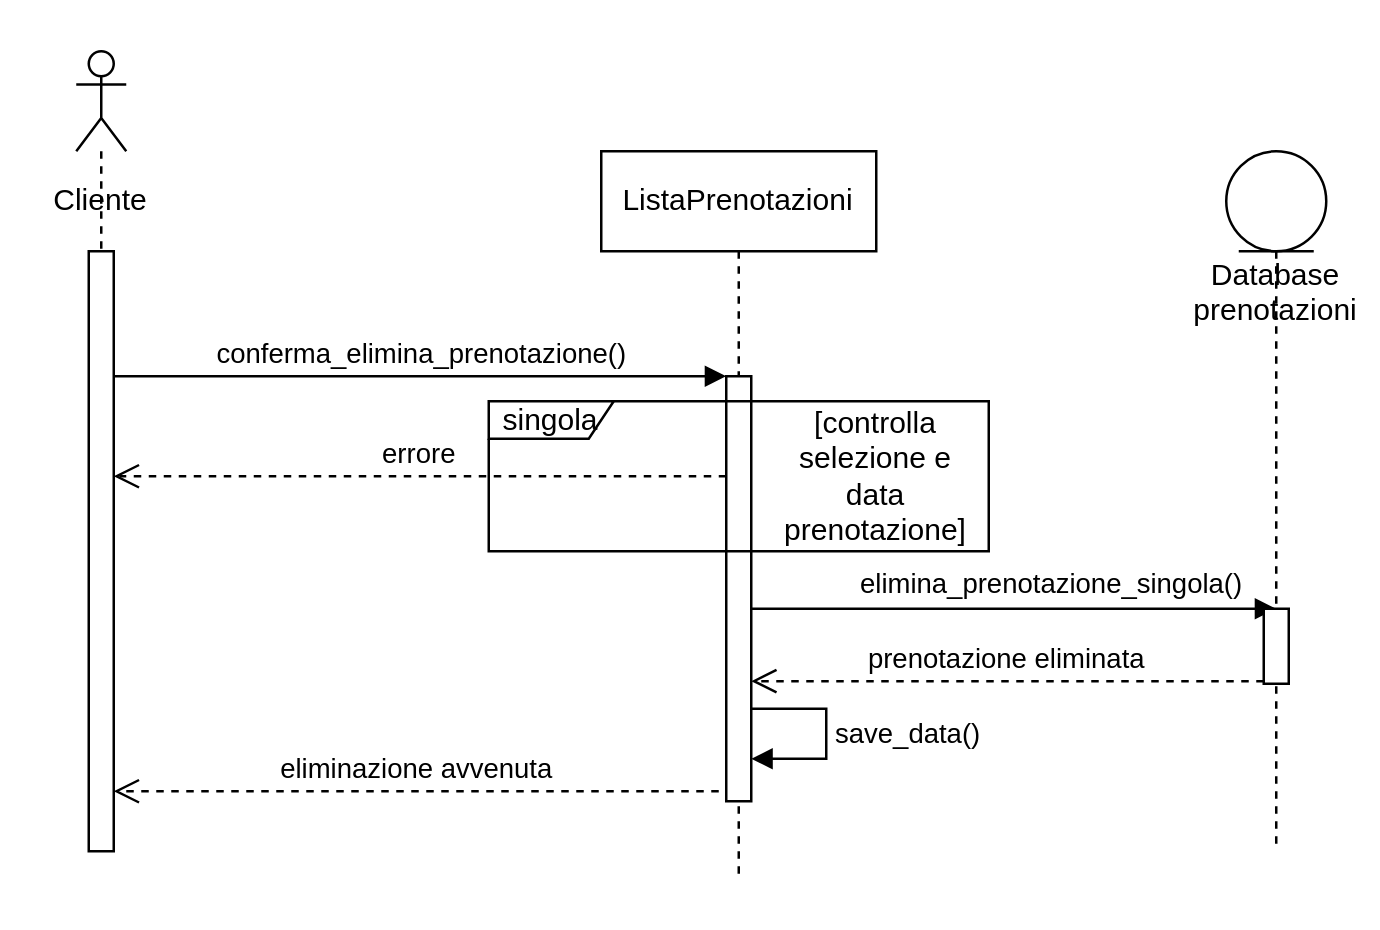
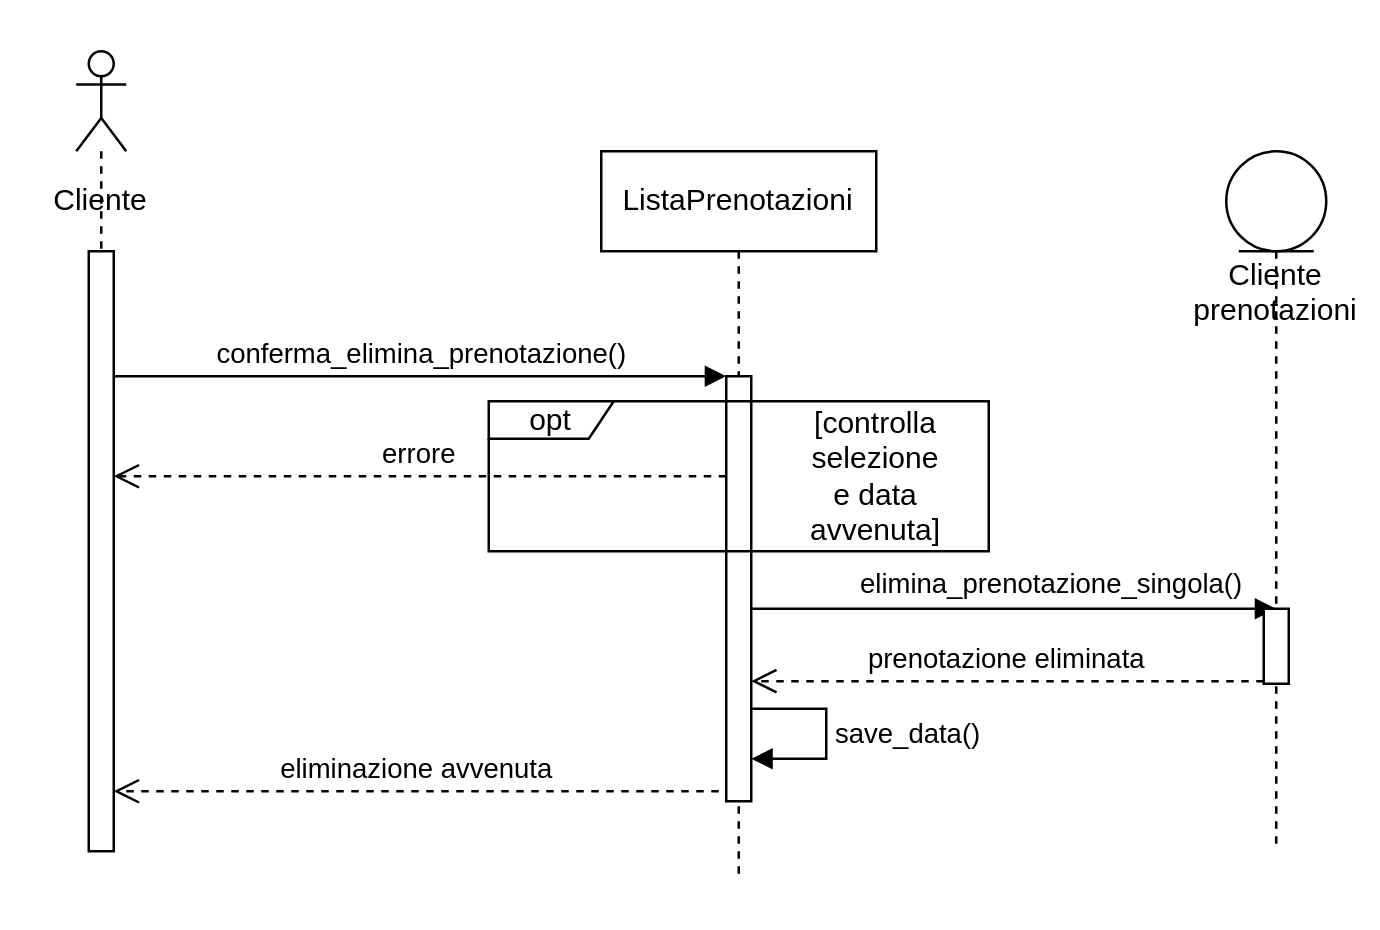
node "Database prenotazioni": label "Database prenotazioni" -> "Cliente prenotazioni"
node "singola": label "singola" -> "opt"
node "[controlla selezione e data prenotazione]": label "[controlla selezione e data prenotazione]" -> "[controlla selezione e data avvenuta]"
